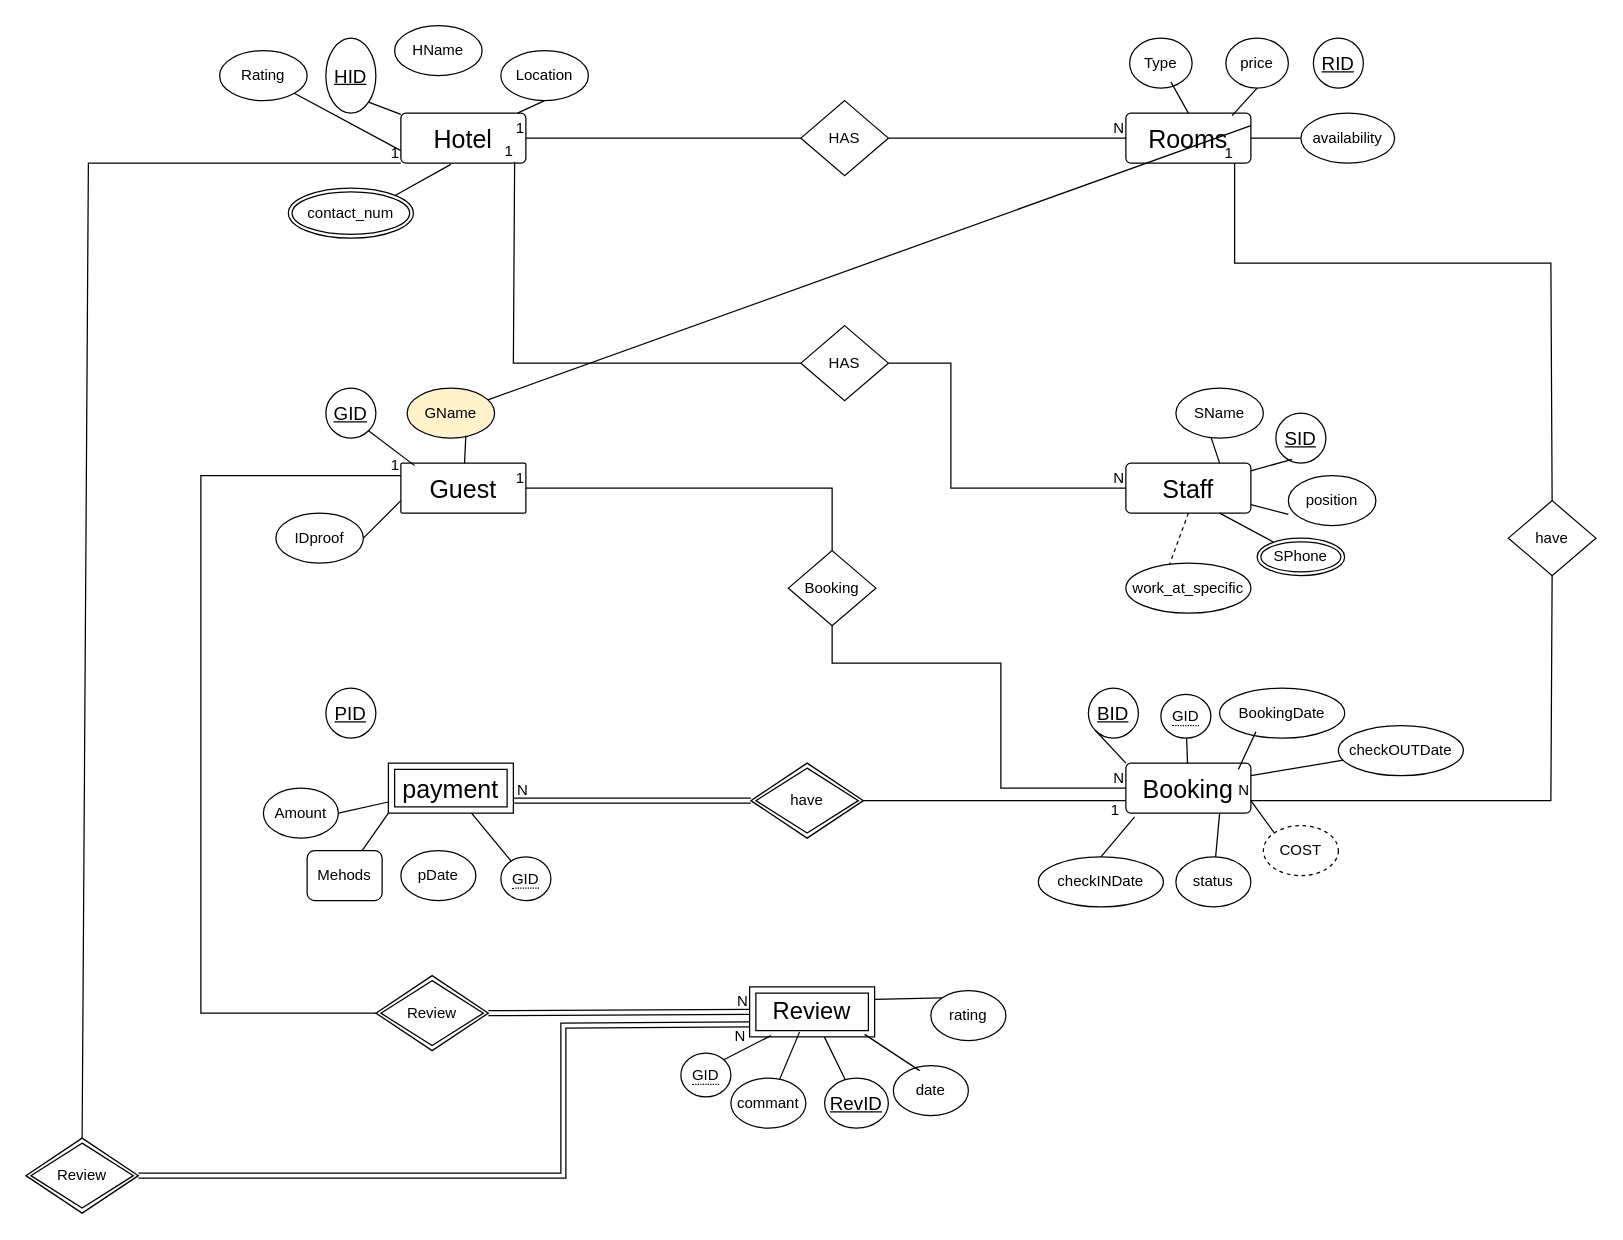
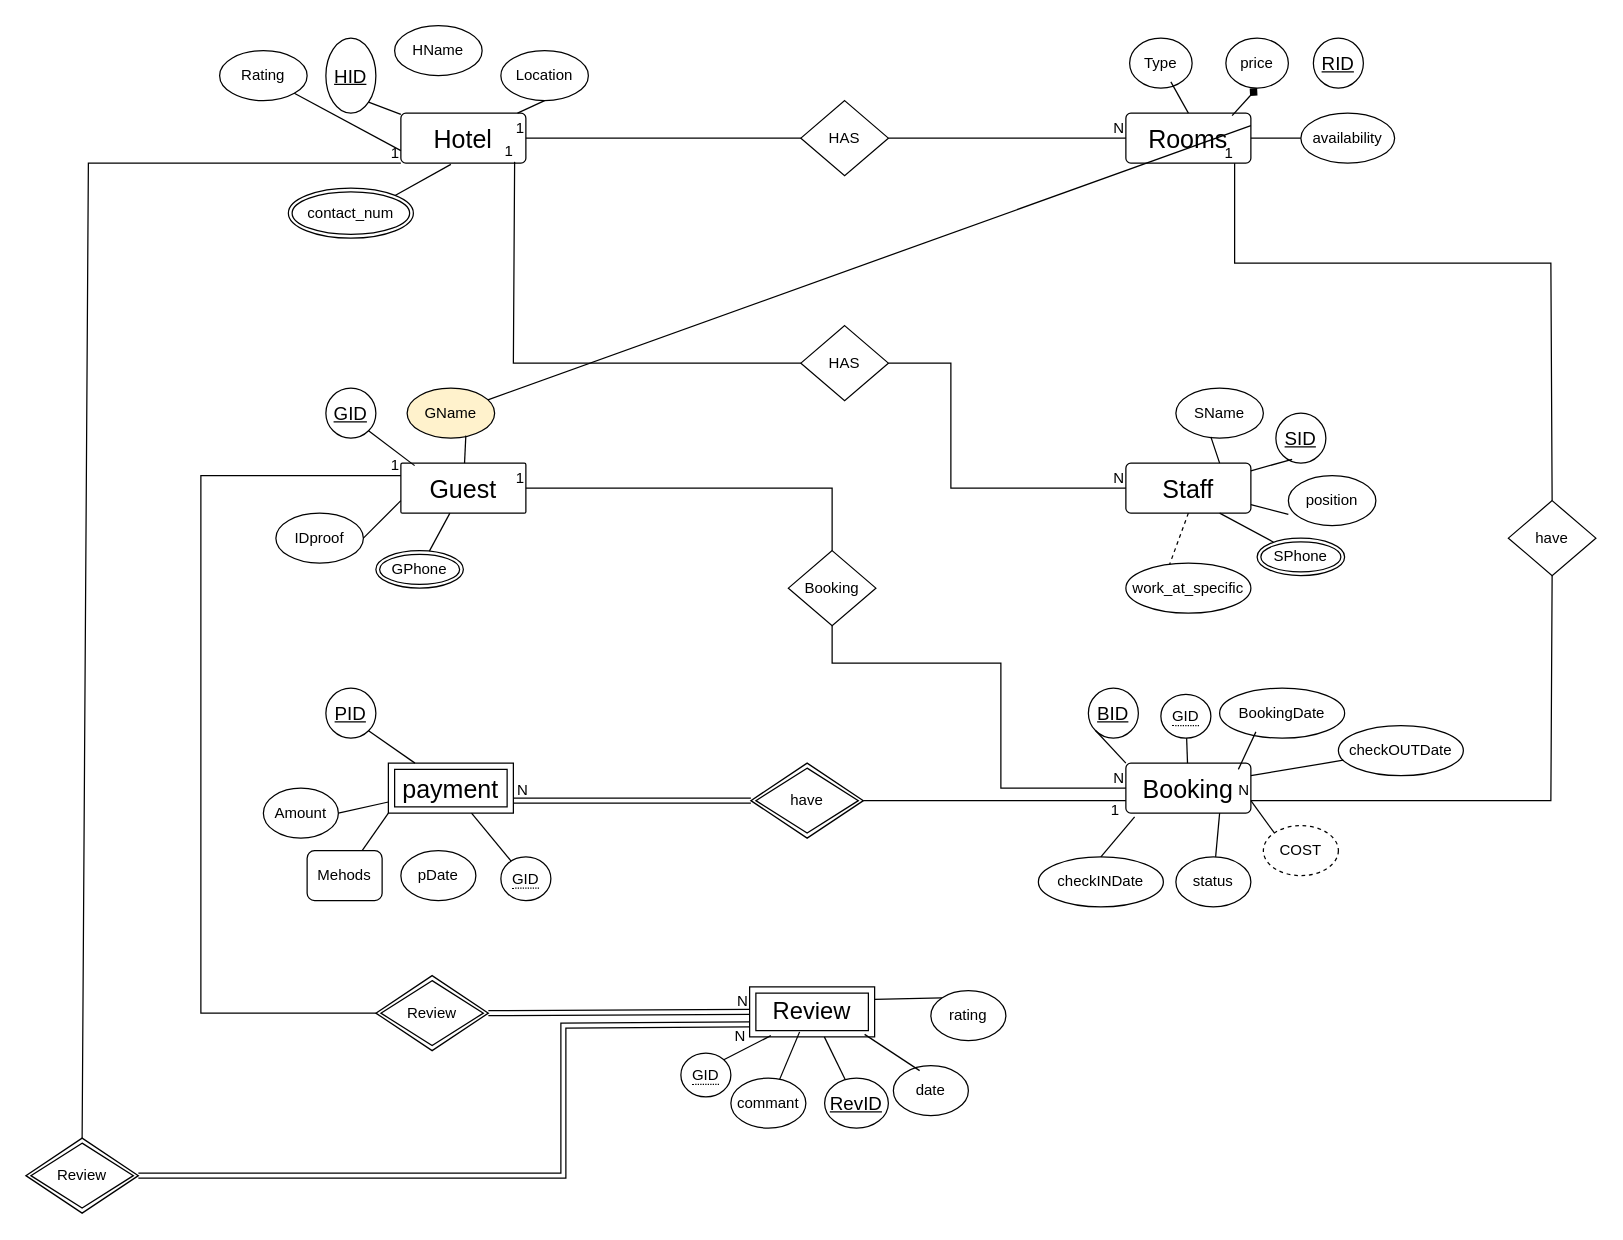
edge "price" -- "Rooms": arrowhead none -> diamond
edge "Guest" -- "GPhone": added
node "GPhone": added
edge "PID" -- "payment": added
